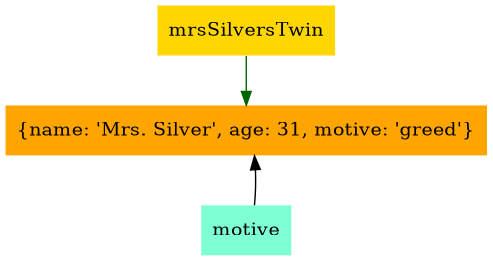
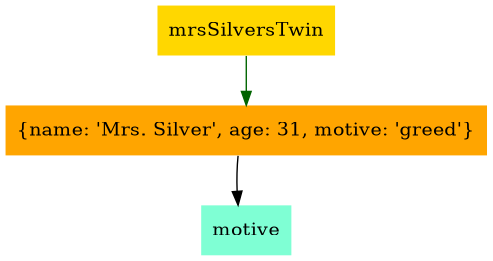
edge "motive" -> "{name: 'Mrs. Silver', age: 31, motive: 'greed'}": reversed
